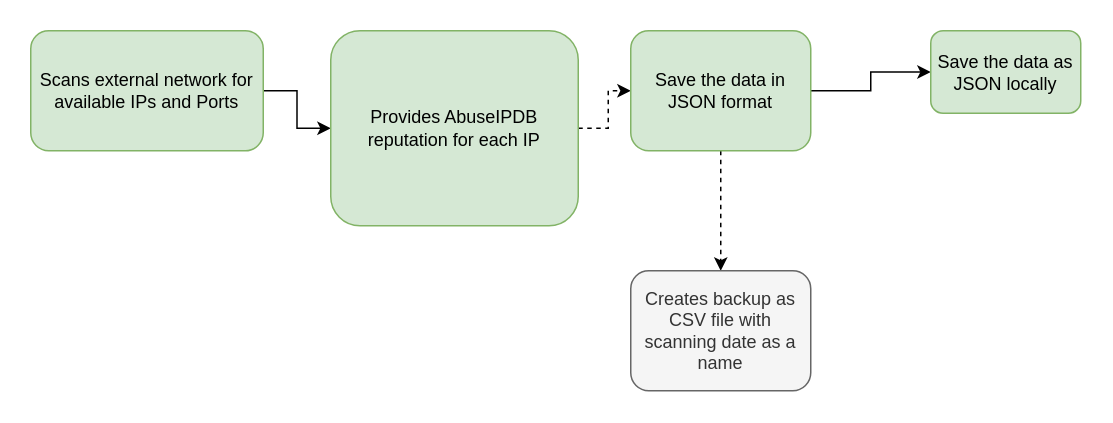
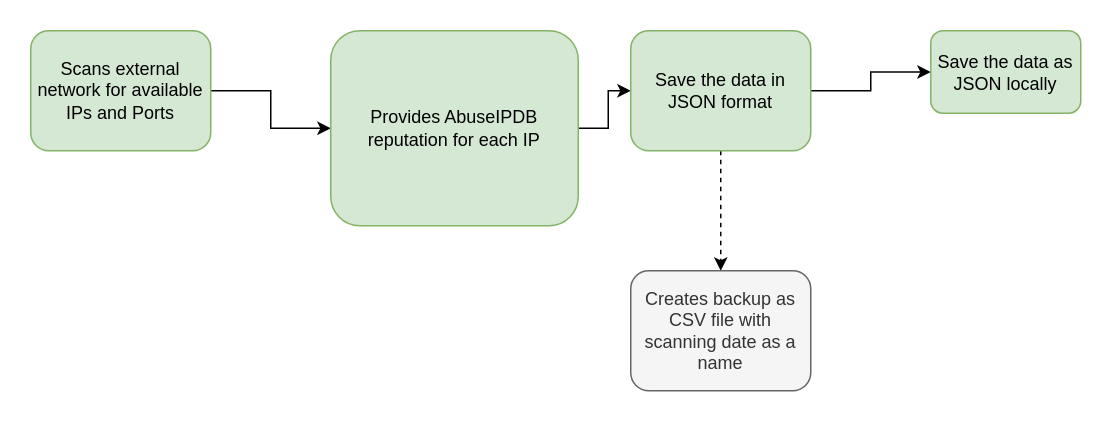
node "Scans external network for available IPs and Ports": size 233x120 -> 180x120
edge "Provides AbuseIPDB reputation for each IP" -> "Save the data in JSON format": style dashed -> solid
